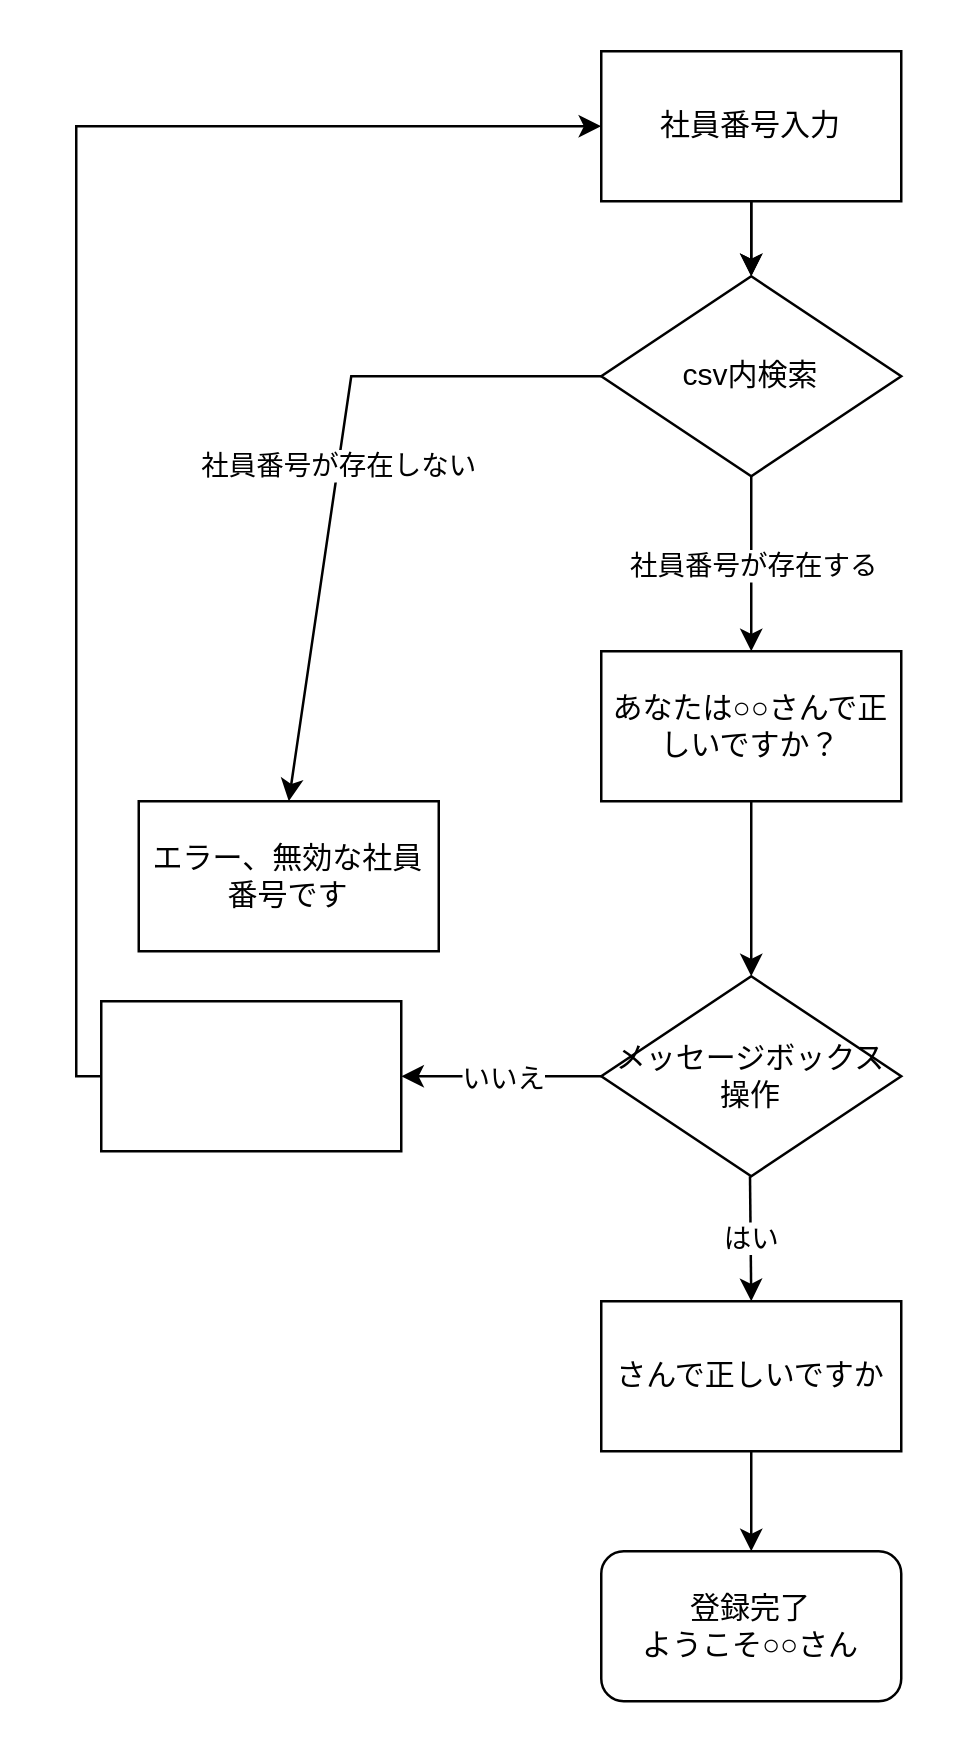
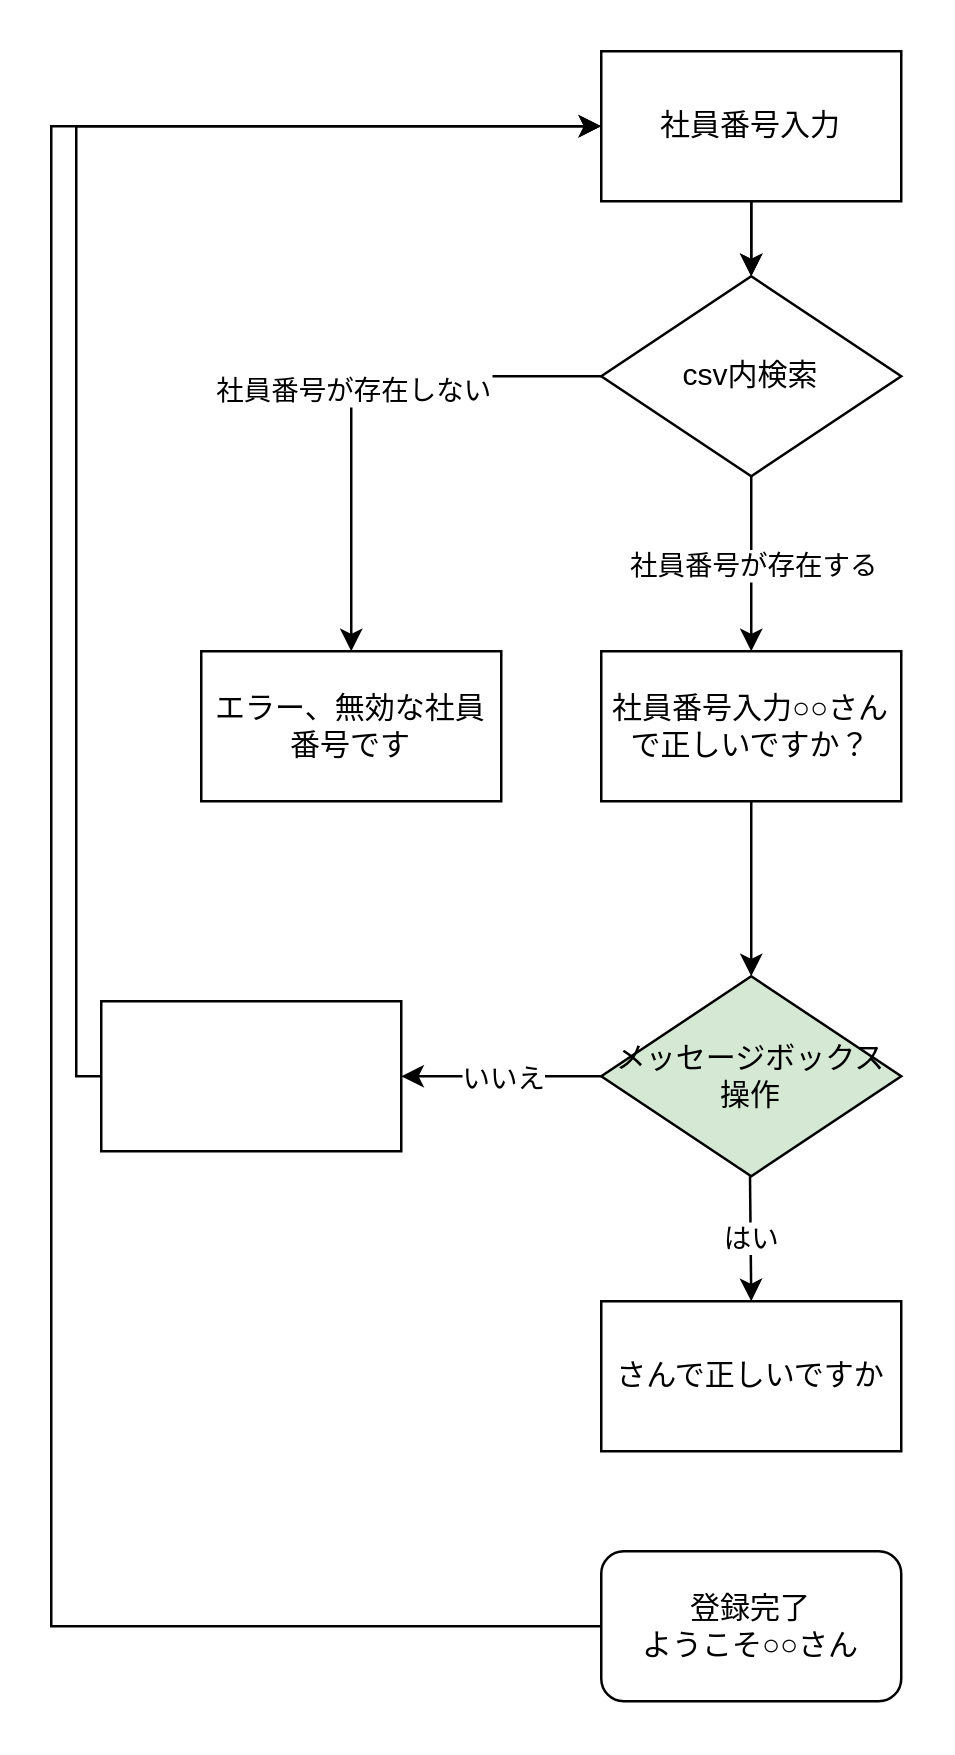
node "あなたは○○さんで正しいですか？": label "あなたは○○さんで正しいですか？" -> "社員番号入力○○さんで正しいですか？"
node "エラー、無効な社員番号です": moved (289, 876) -> (351, 726)
node "メッセージボックス操作": fillcolor #ffffff -> #d5e8d4
edge "登録完了 ようこそ○○さん" -> "社員番号入力": added
edge "さんで正しいですか" -> "登録完了 ようこそ○○さん": removed
